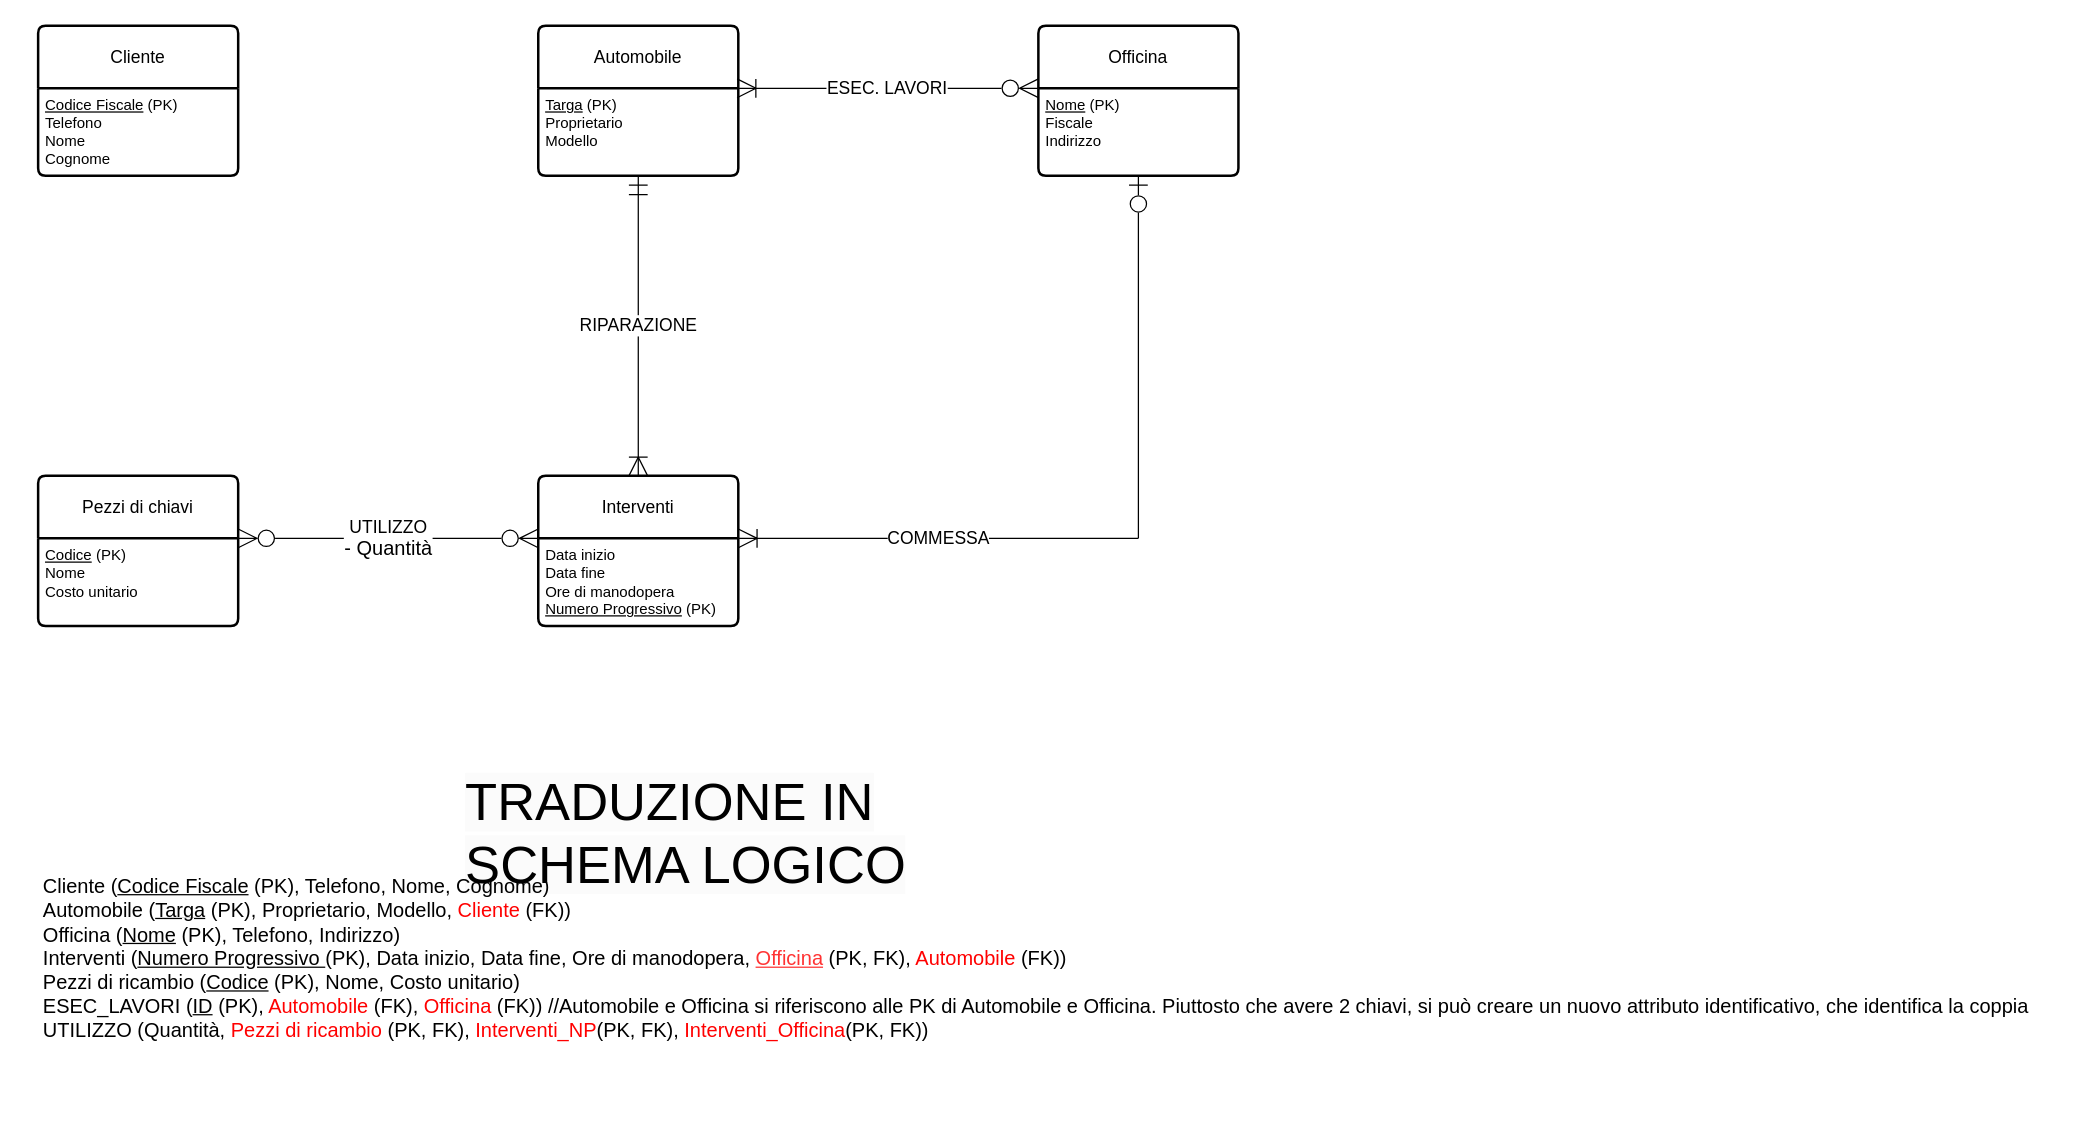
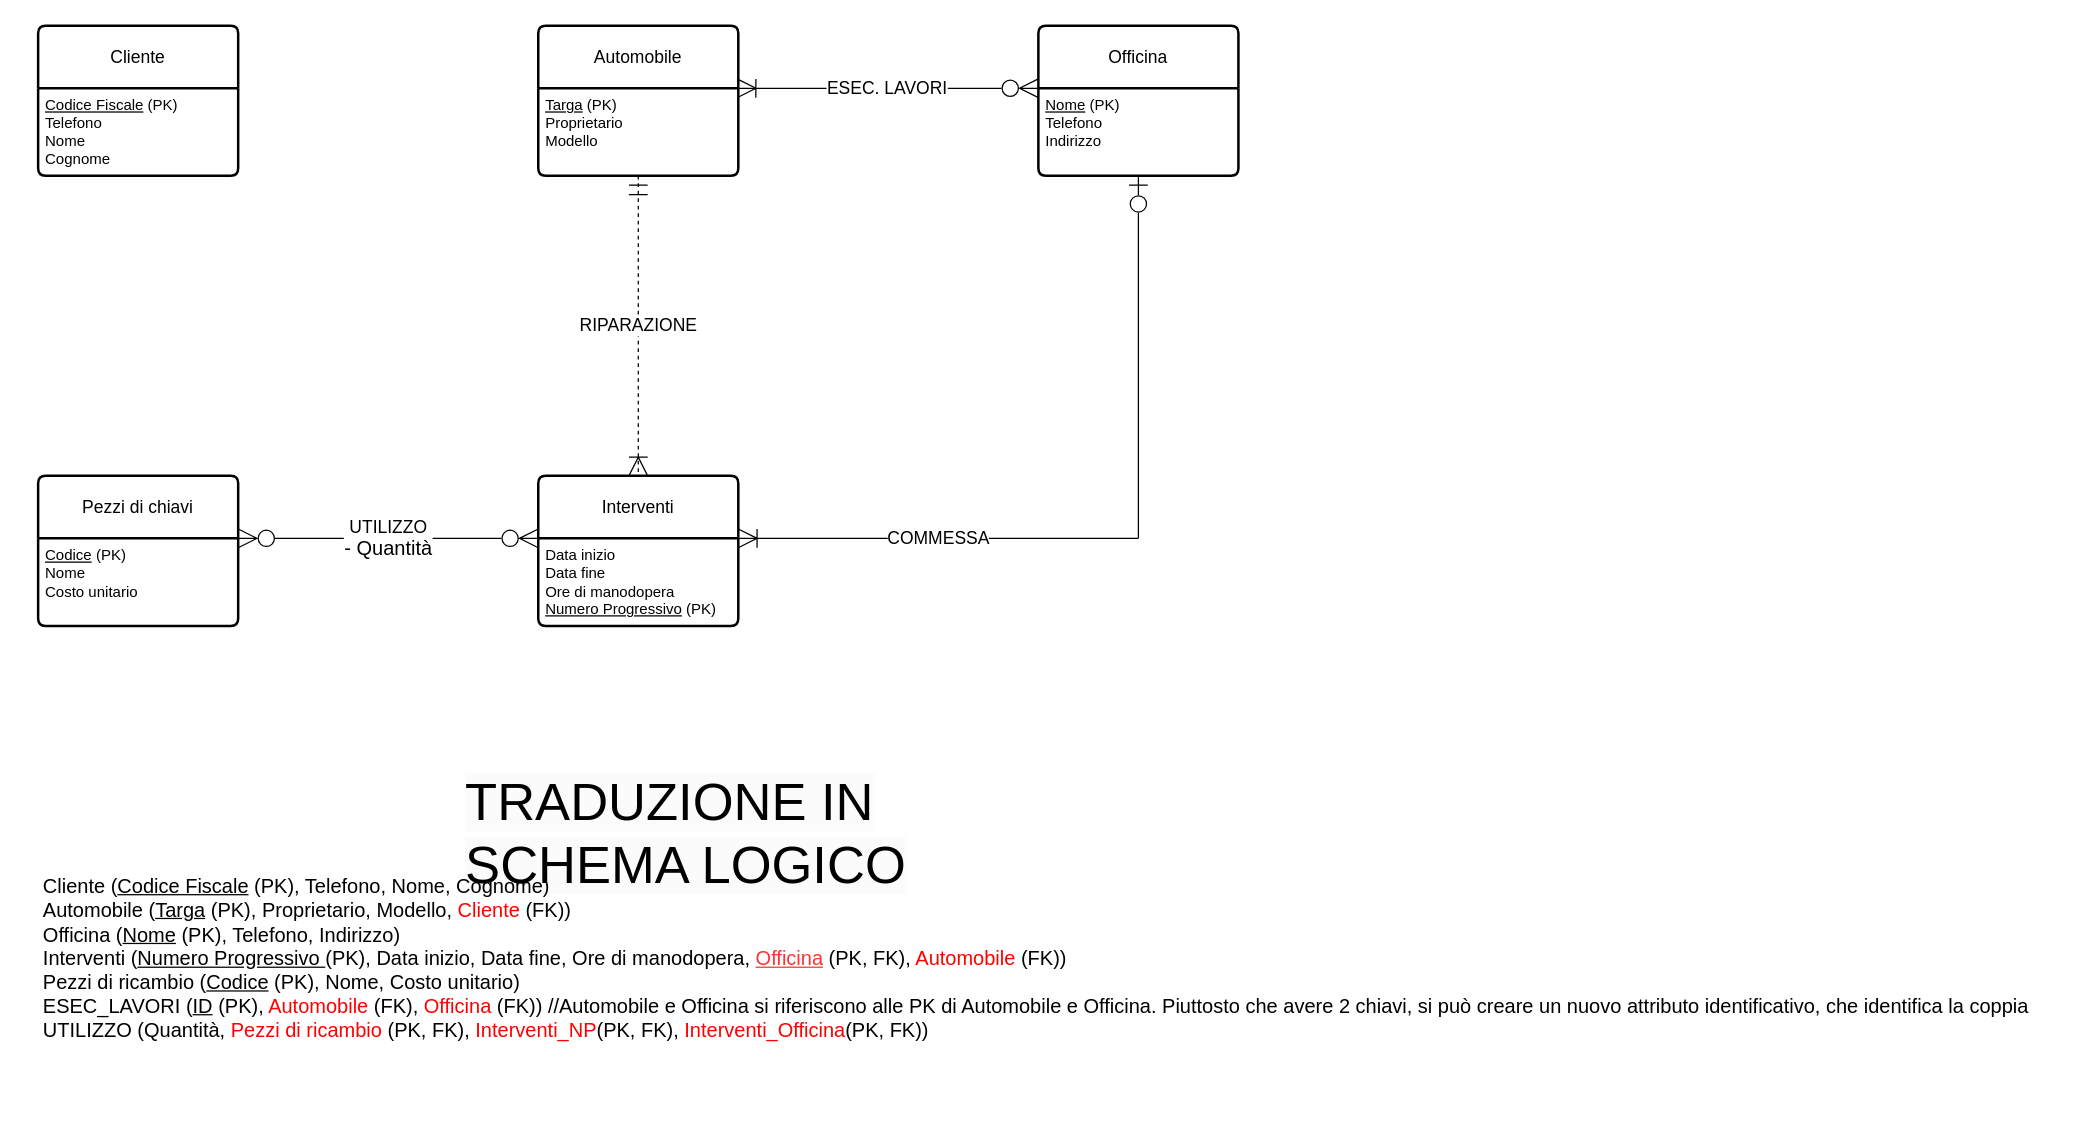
node "Nome (PK) Fiscale Indirizzo": label "Nome (PK) Fiscale Indirizzo" -> "Nome (PK) Telefono Indirizzo"
edge "Targa (PK) Proprietario Modello" -- "Interventi": style solid -> dashed
